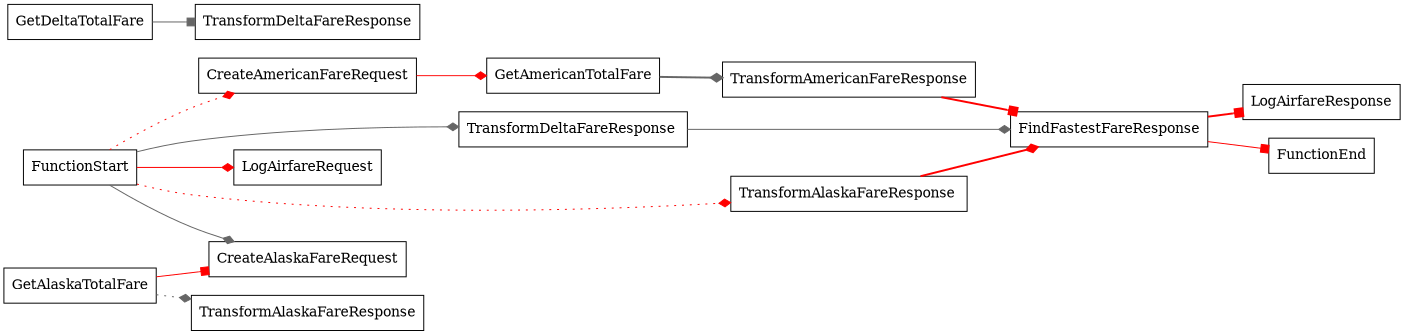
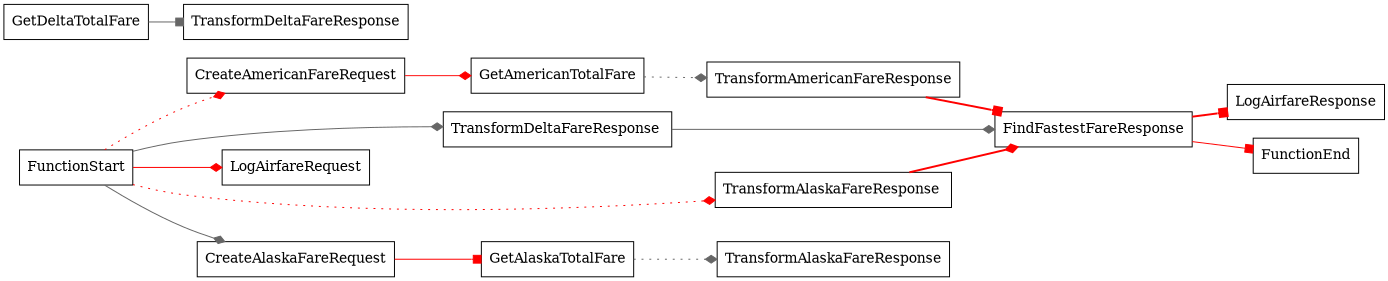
edge "GetAmericanTotalFare" -> "TransformAmericanFareResponse": style bold -> dotted
edge "GetAlaskaTotalFare" -> "CreateAlaskaFareRequest": reversed
